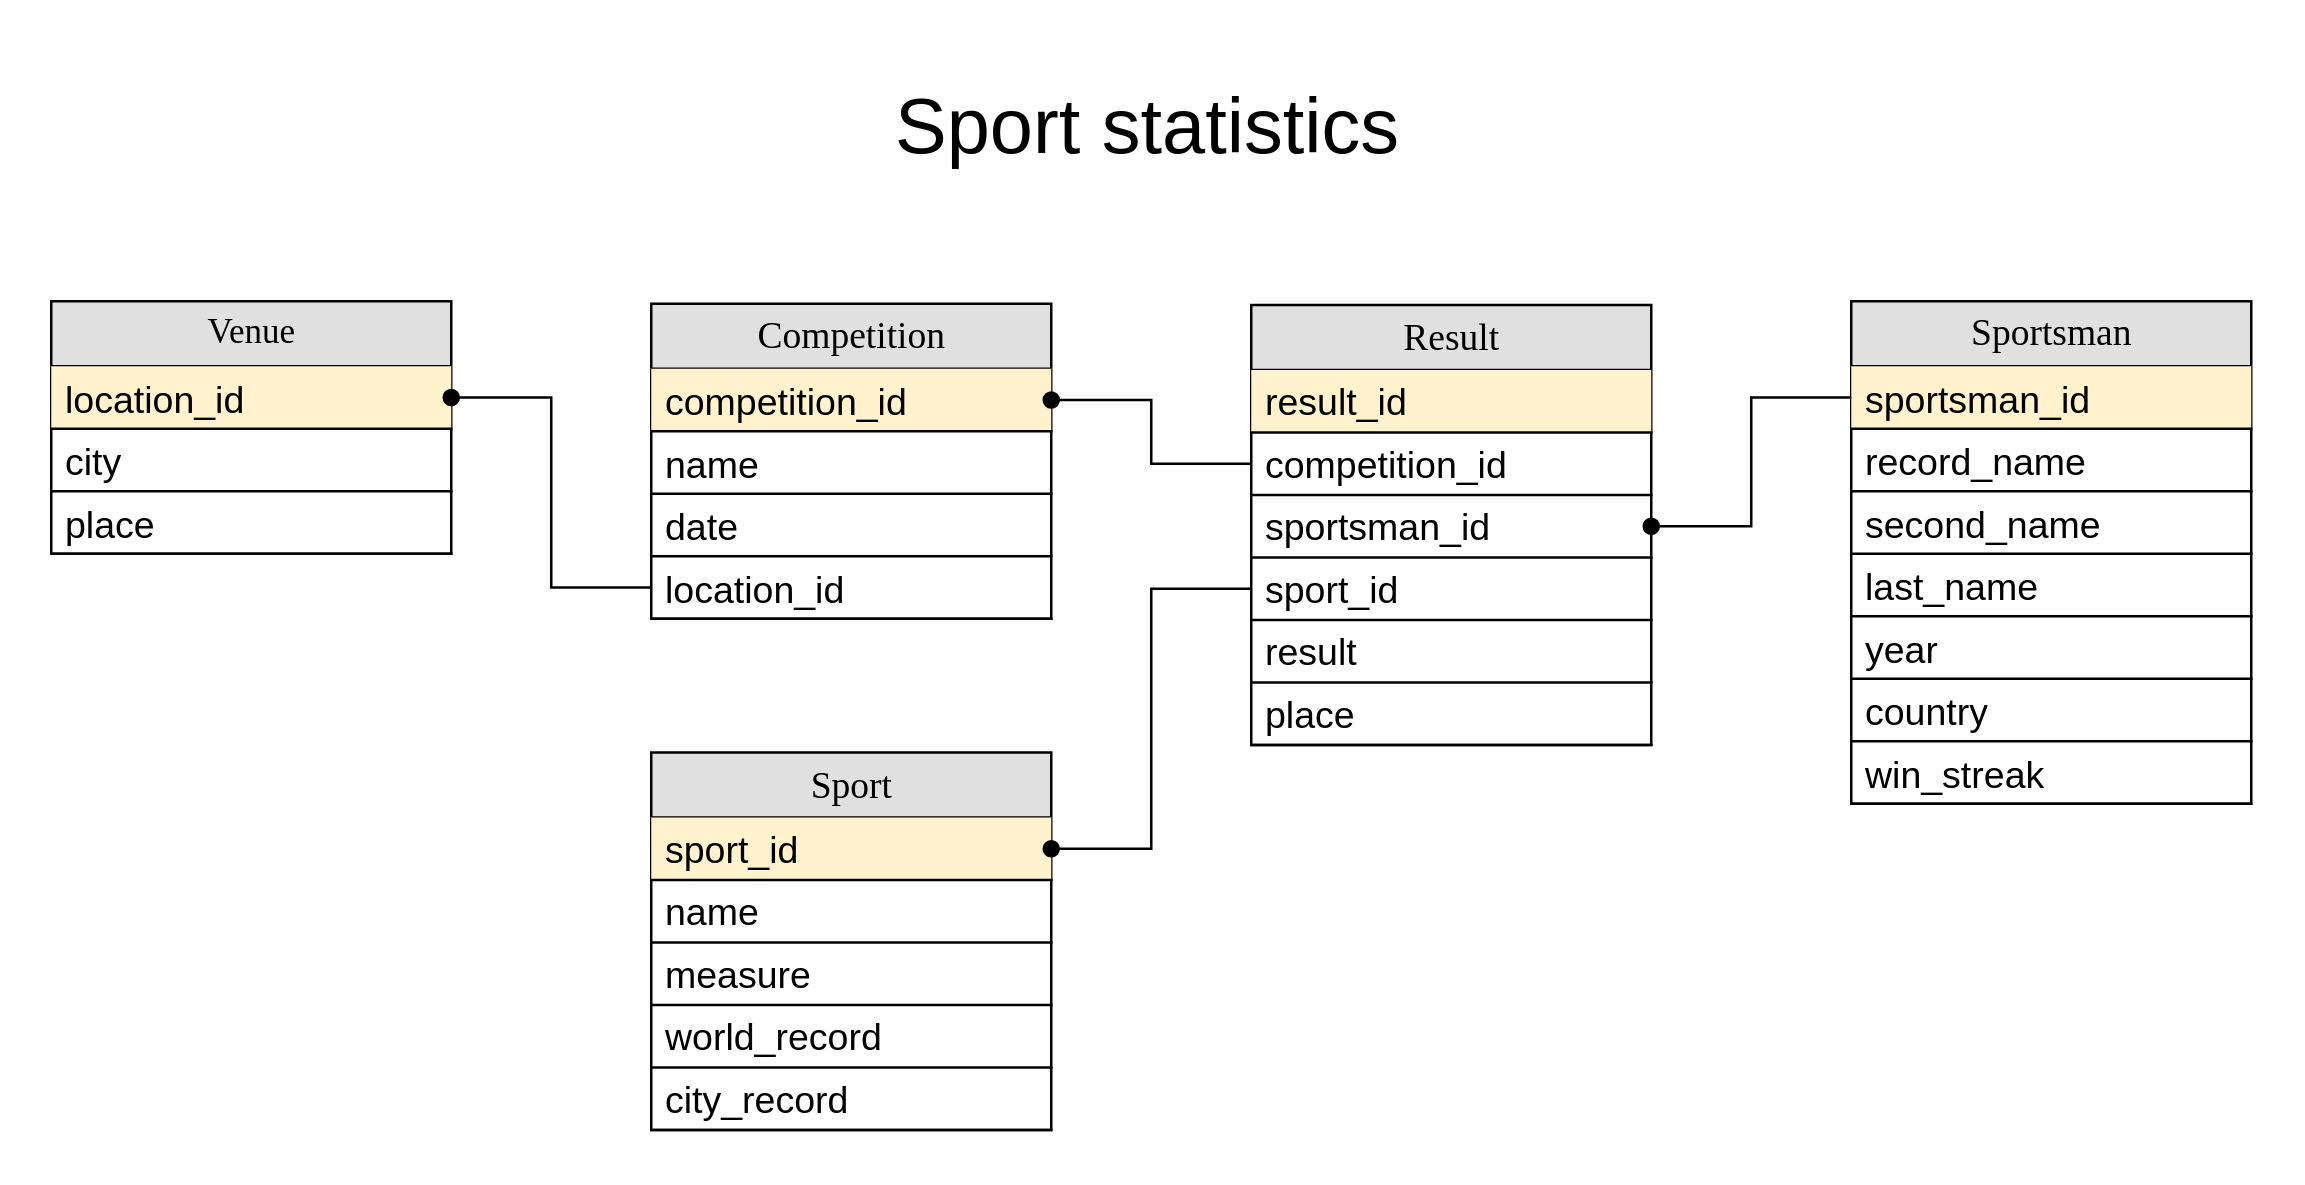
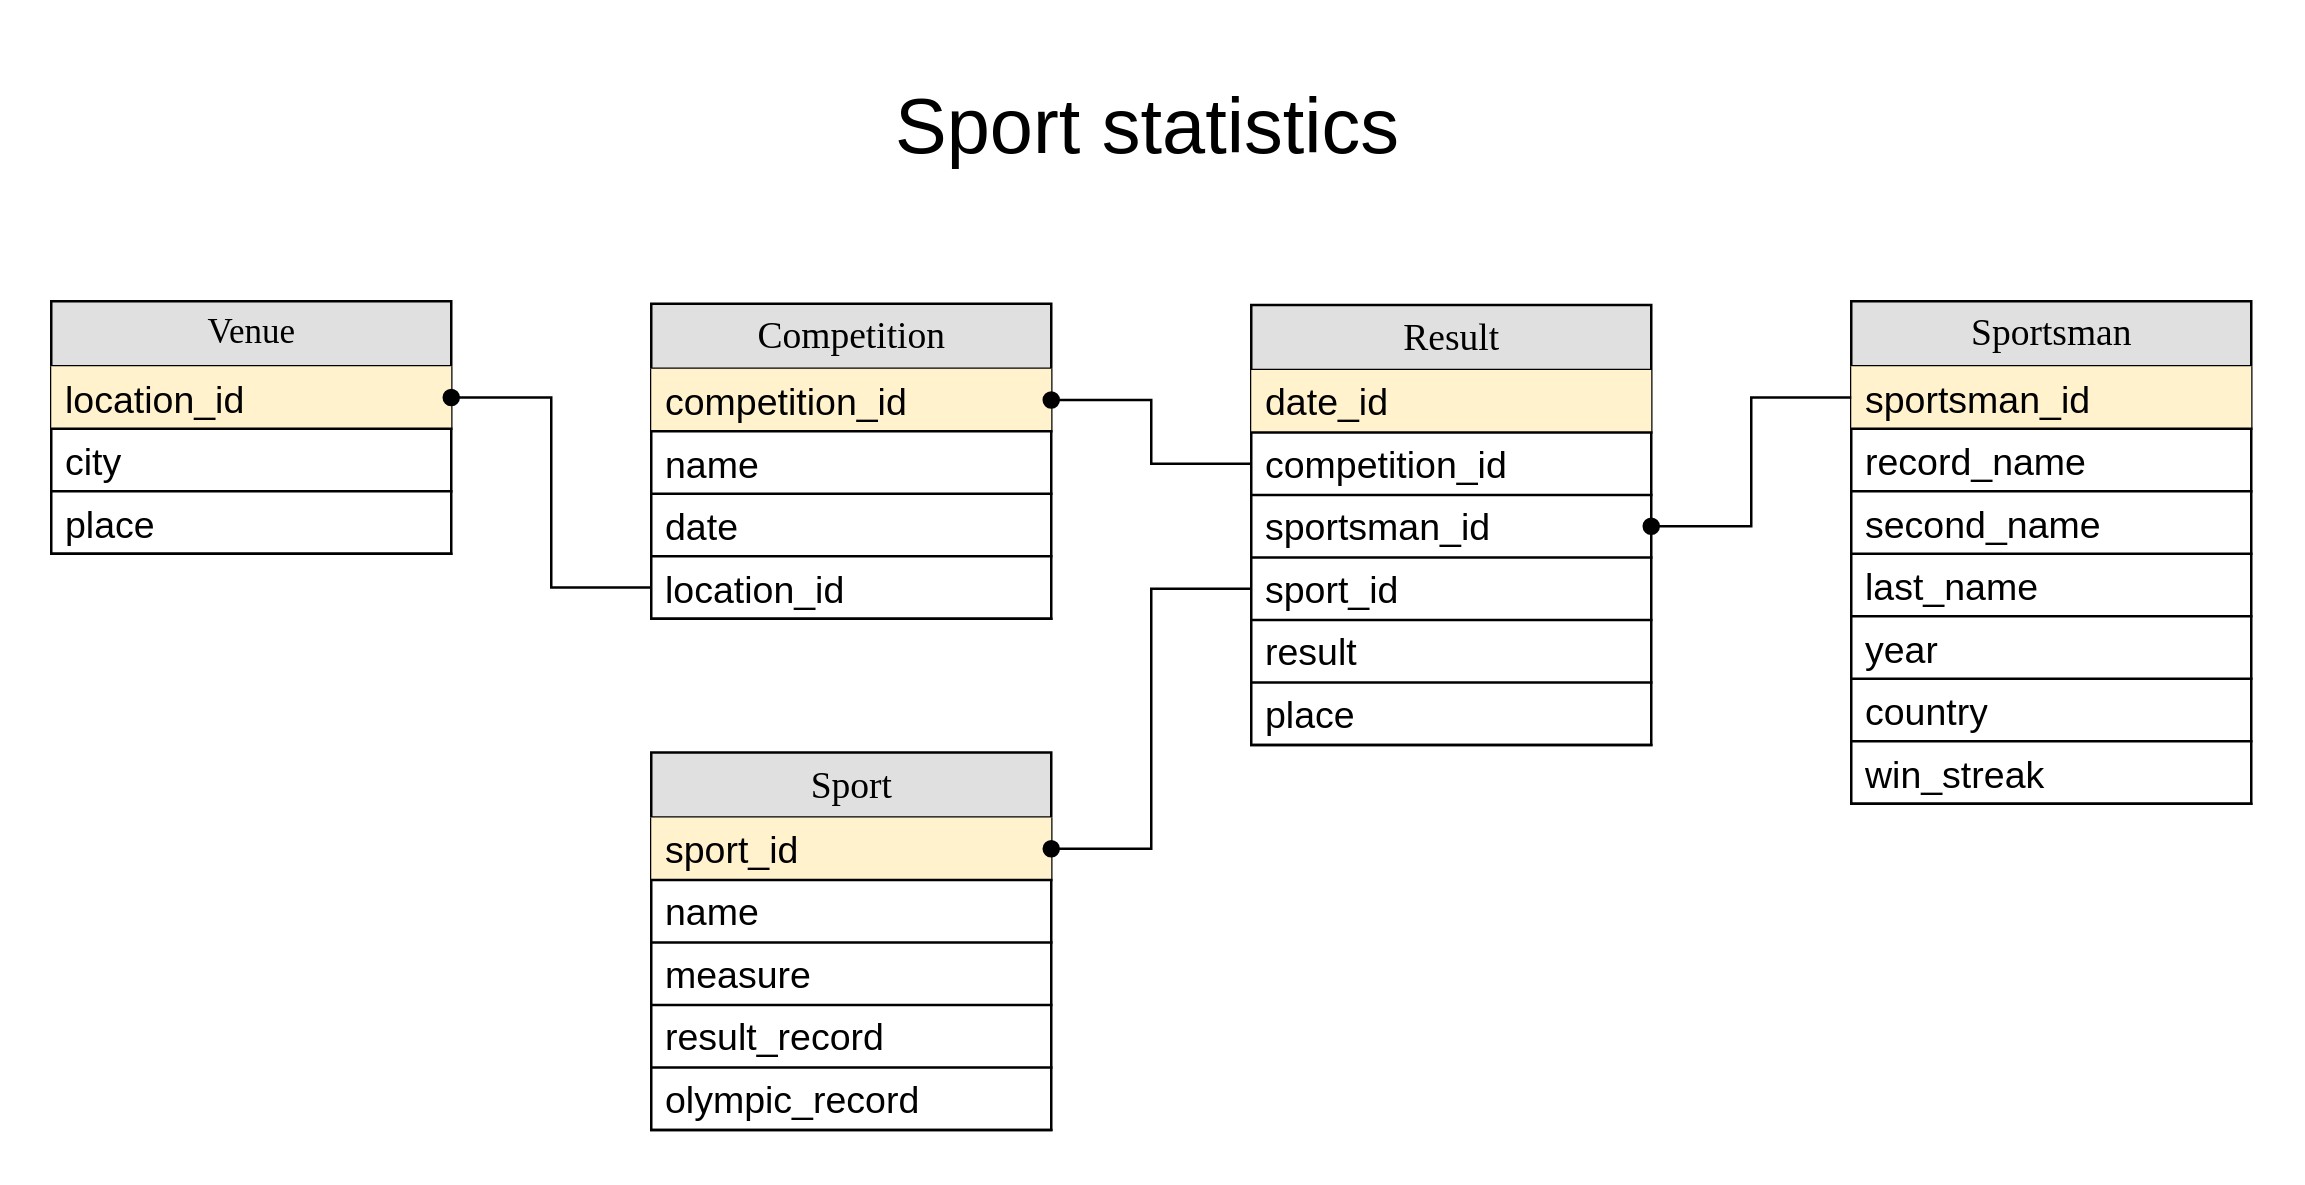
node "result_id": label "result_id" -> "date_id"
node "world_record": label "world_record" -> "result_record"
node "city_record": label "city_record" -> "olympic_record"
